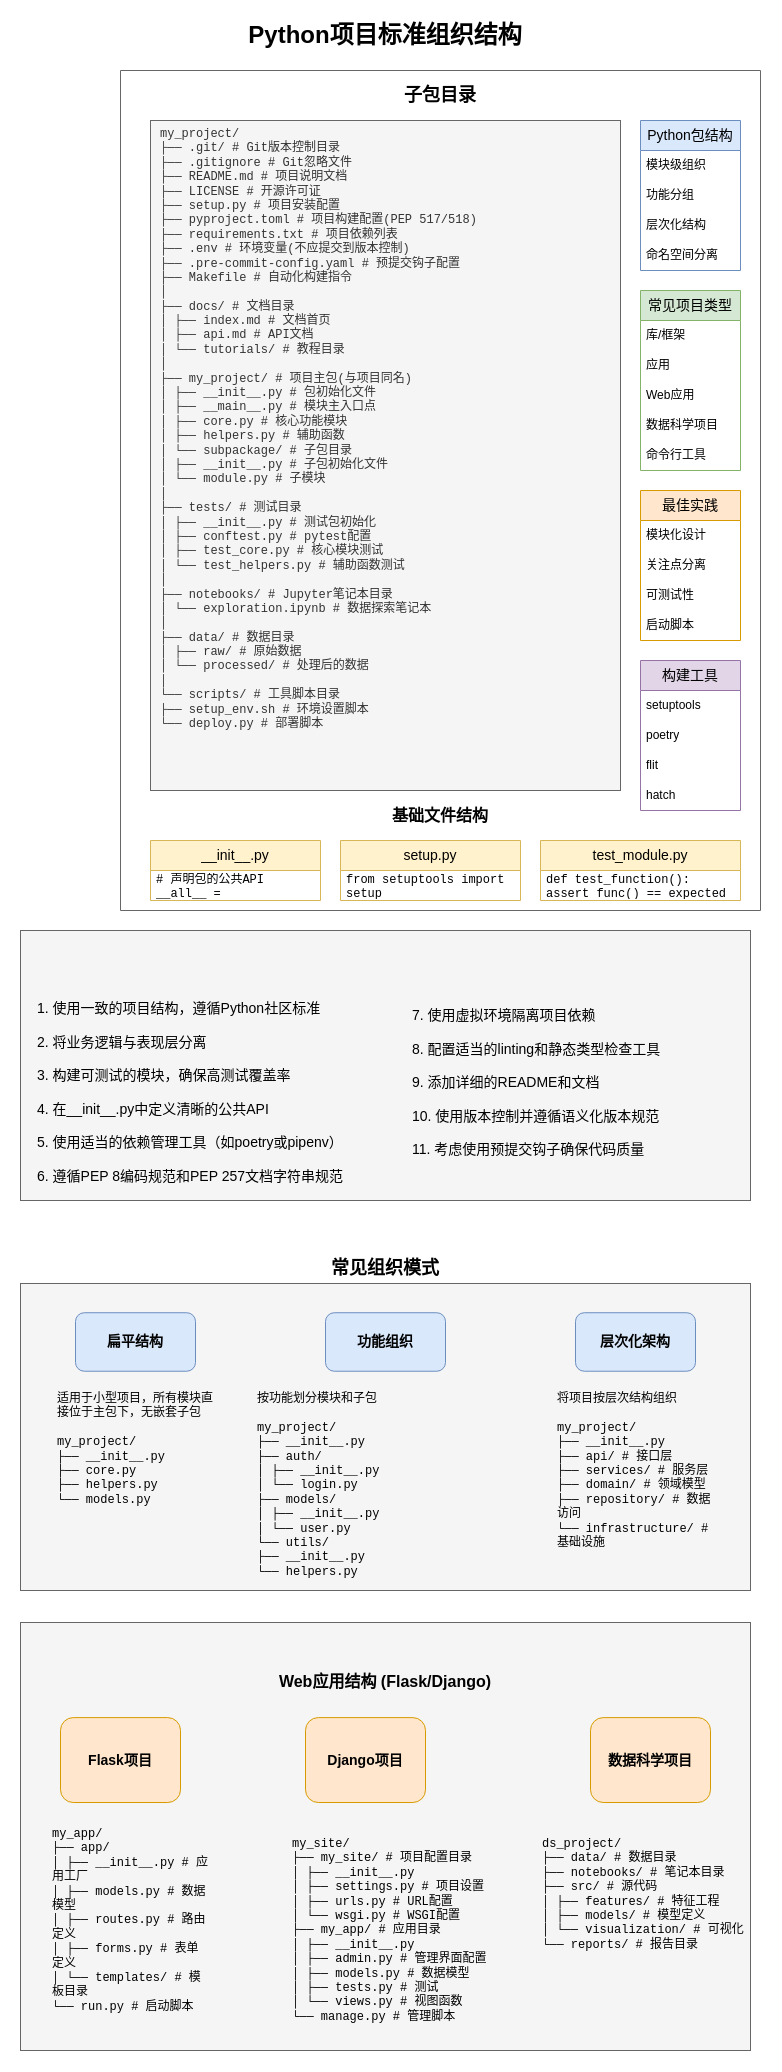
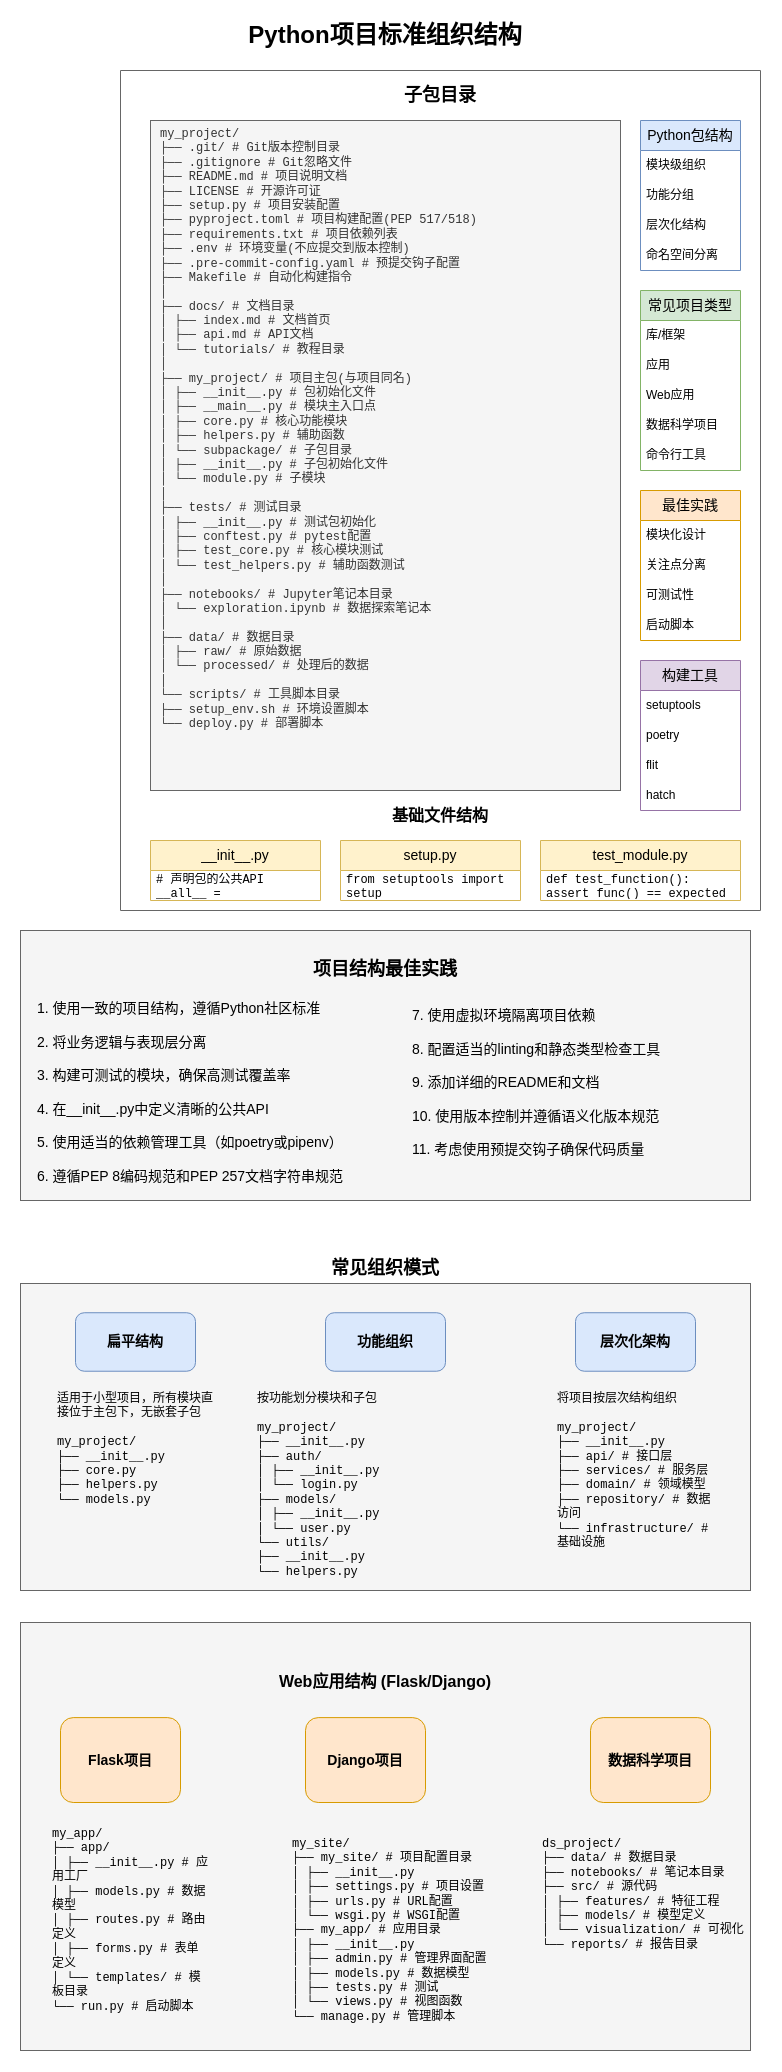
node "项目结构最佳实践": added
